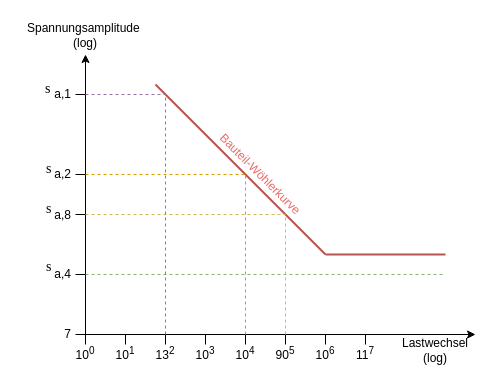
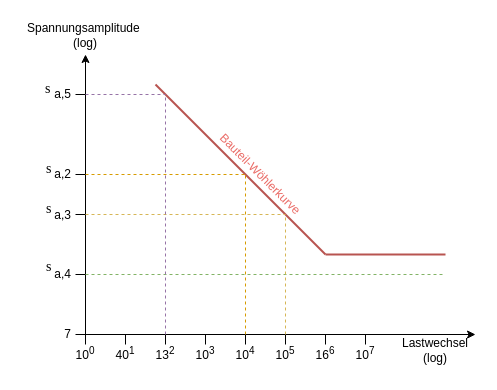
node "a,1": label "a,1" -> "a,5"
node "a,8": label "a,8" -> "a,3"
node "101": label "101" -> "401"
node "905": label "905" -> "105"
node "106": label "106" -> "166"
node "117": label "117" -> "107"
